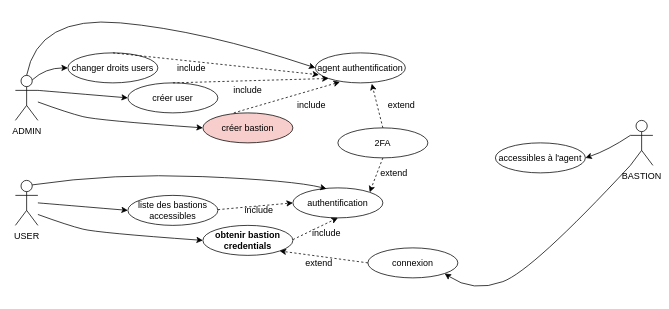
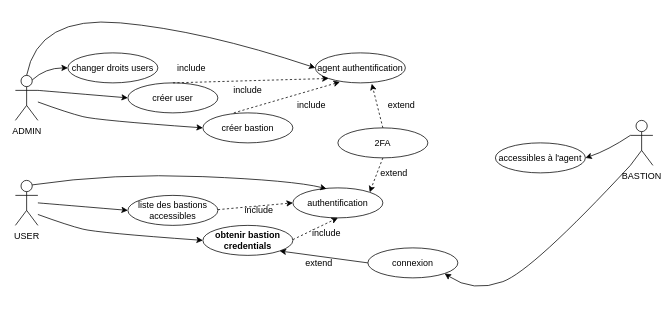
edge "changer droits users" -> "agent authentification": removed
node "créer bastion": fillcolor #f8cecc -> #ffffff
edge "connexion" -> "obtenir bastion credentials": style dashed -> solid
